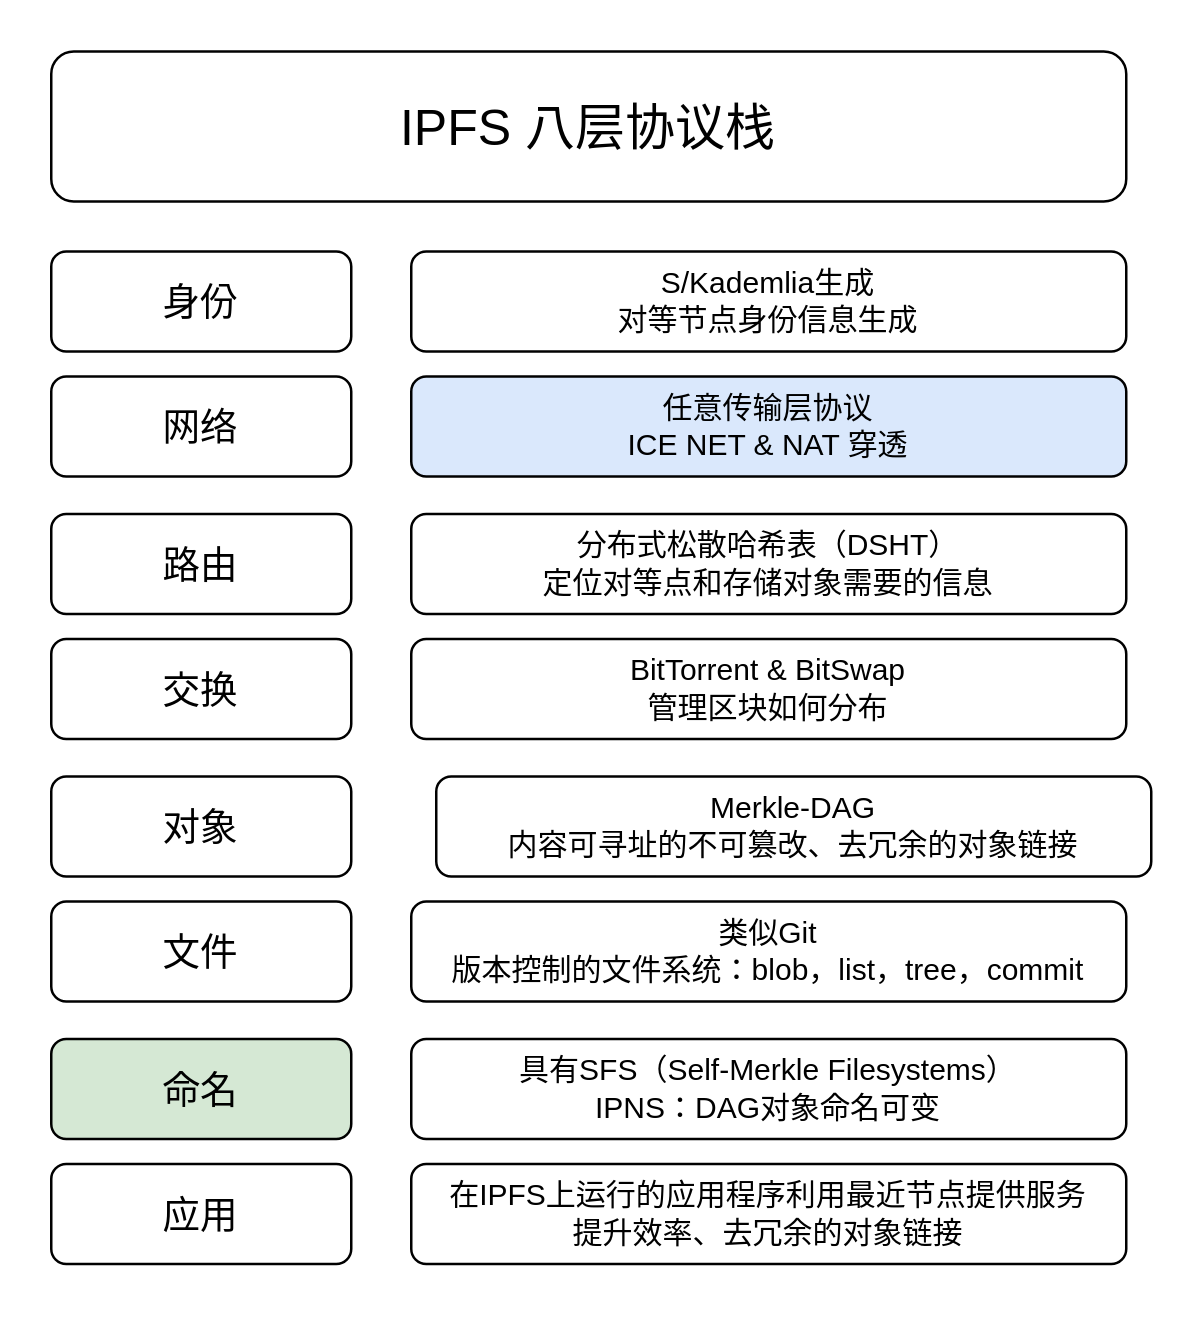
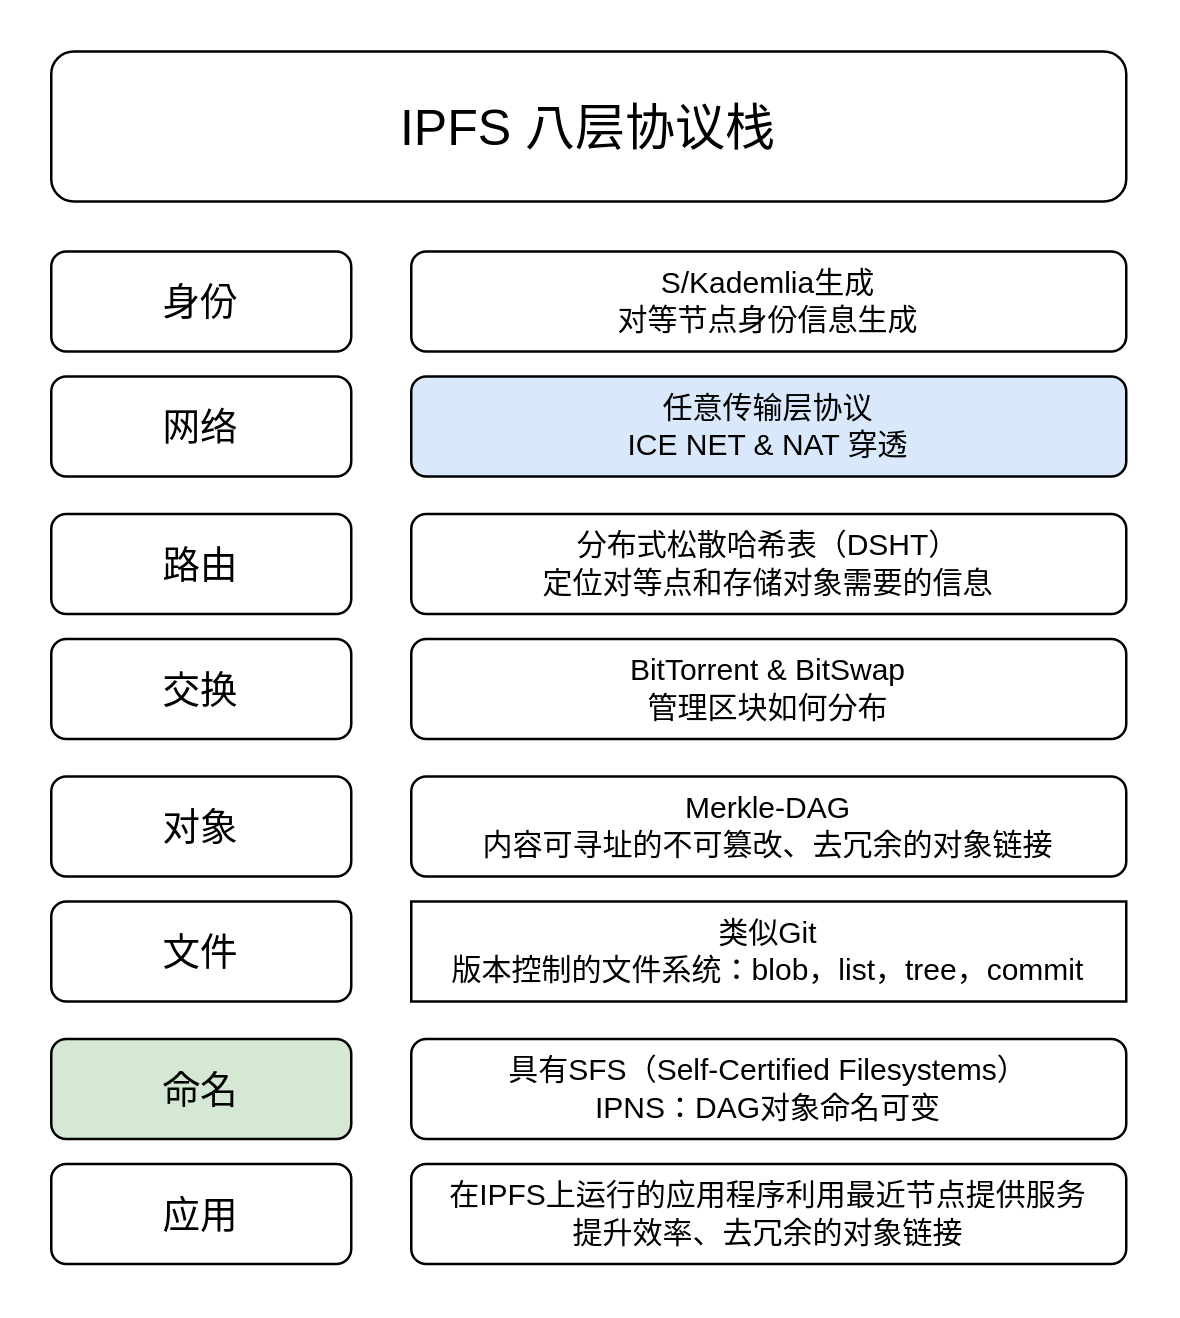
node "Merkle-DAG 内容可寻址的不可篡改、去冗余的对象链接": moved (794, 826) -> (769, 826)
node "类似Git 版本控制的文件系统：blob，list，tree，commit": shape rounded rectangle -> rectangle
node "具有SFS（Self-Merkle Filesystems） IPNS：DAG对象命名可变": label "具有SFS（Self-Merkle Filesystems） IPNS：DAG对象命名可变" -> "具有SFS（Self-Certified Filesystems） IPNS：DAG对象命名可变"
